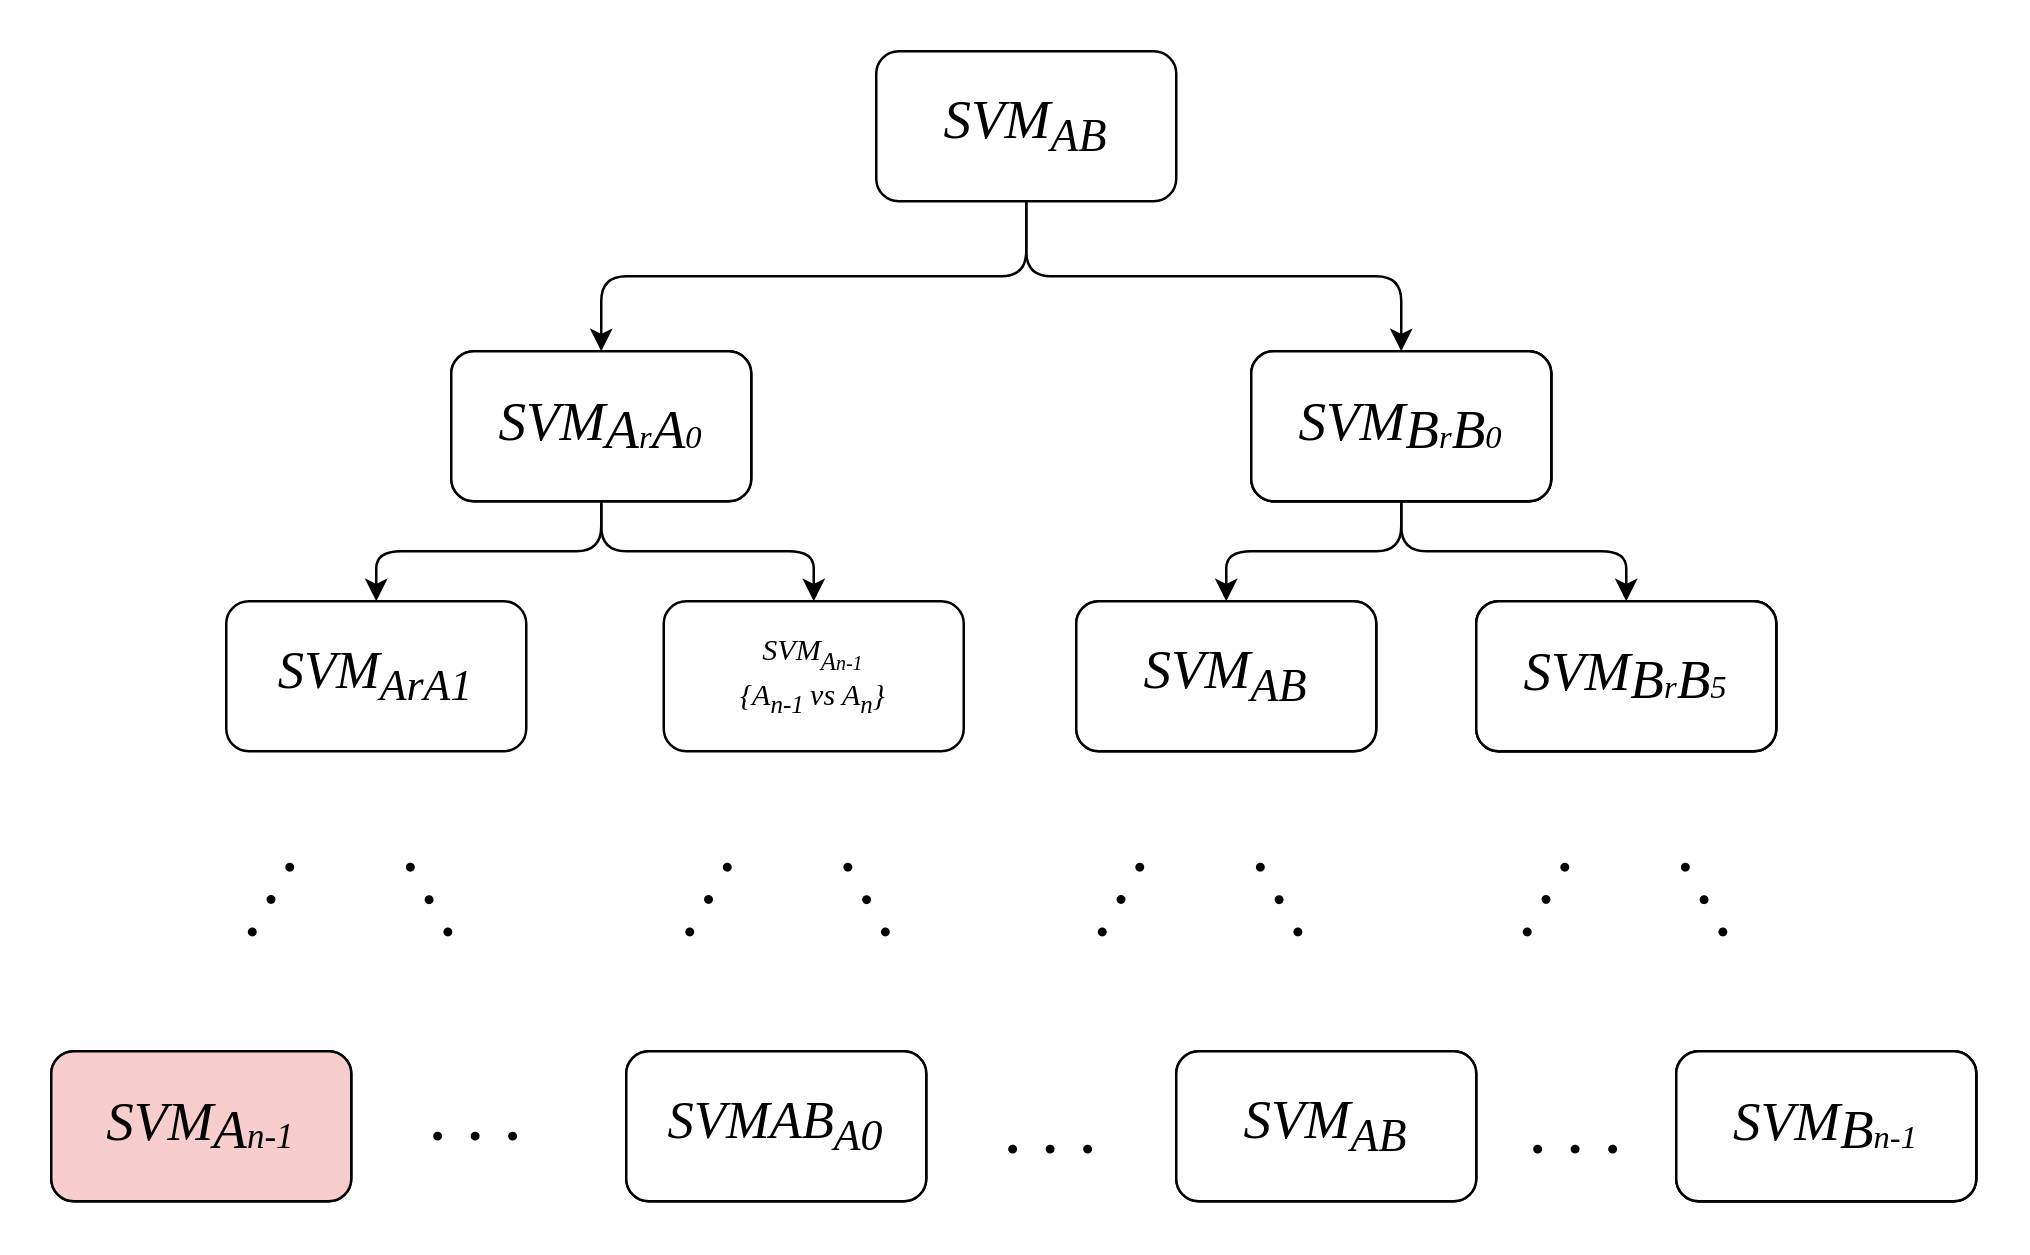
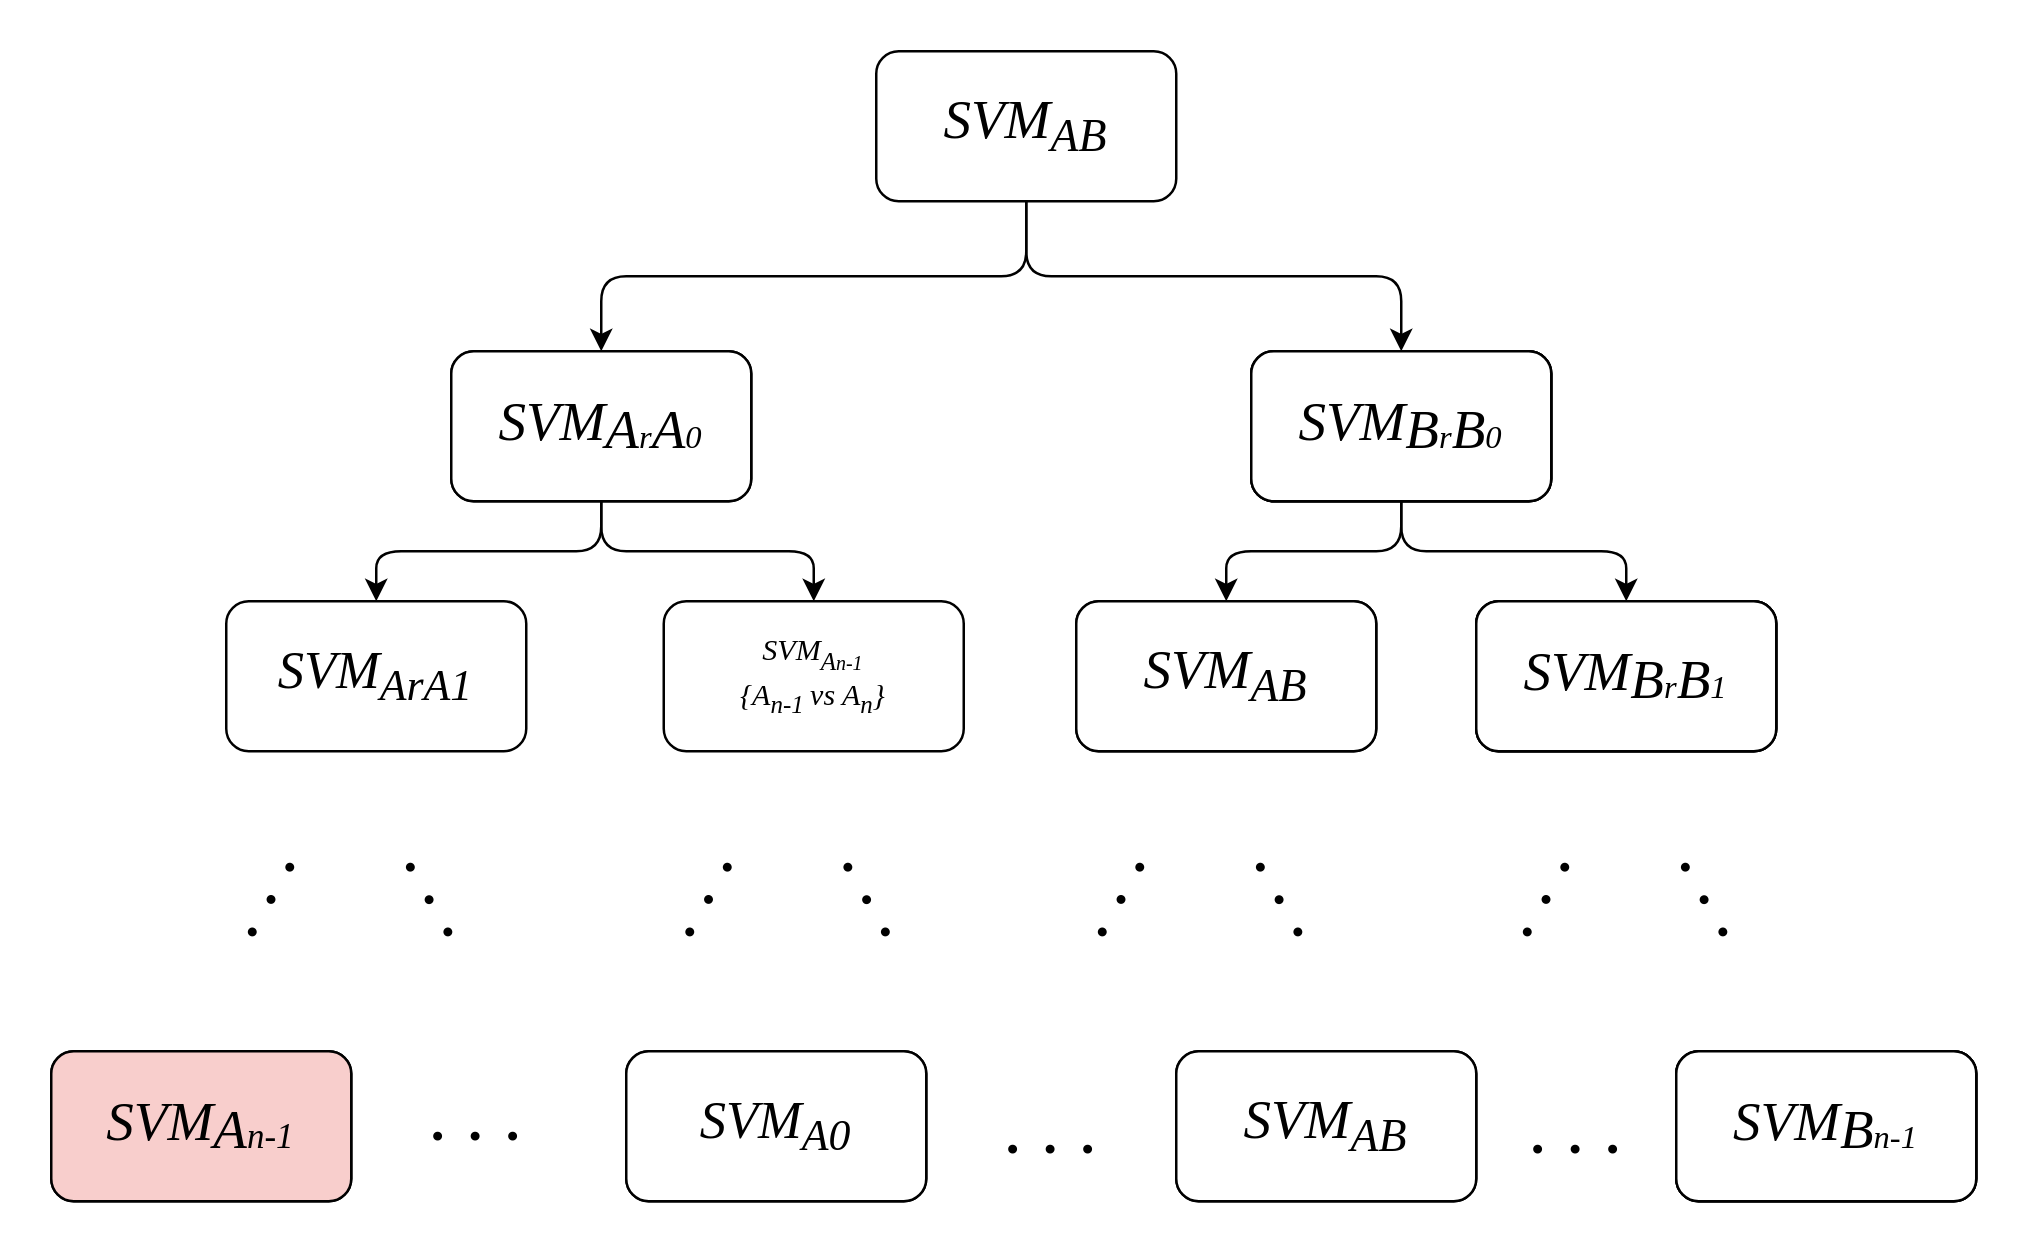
node "SVMBrB5": label "SVMBrB5" -> "SVMBrB1"
node "SVMABA0": label "SVMABA0" -> "SVMA0"
